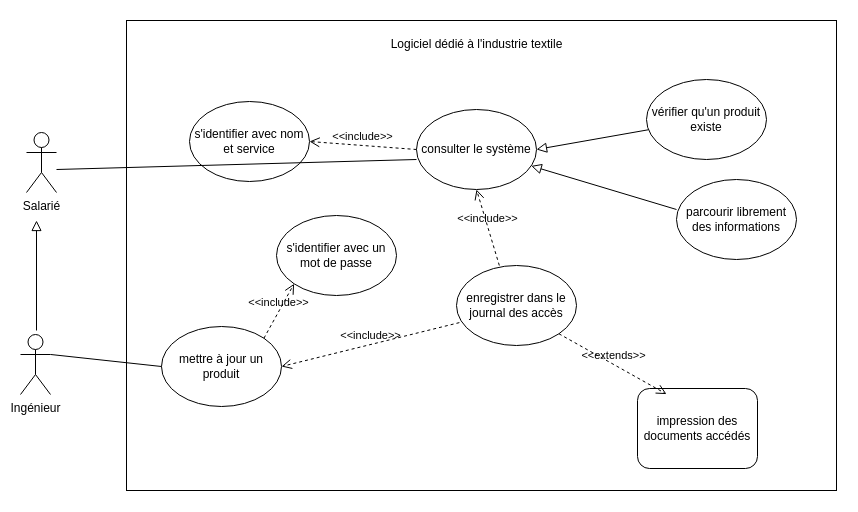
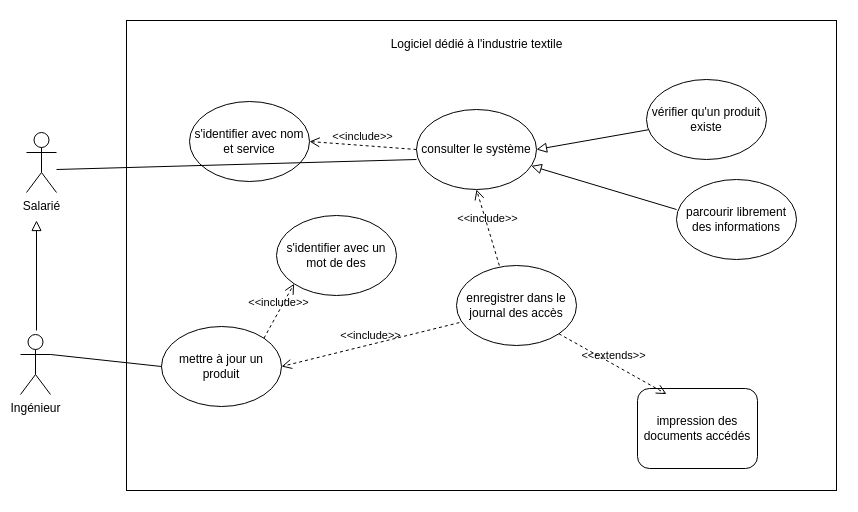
node "s'identifier avec un mot de passe": label "s'identifier avec un mot de passe" -> "s'identifier avec un mot de des"
